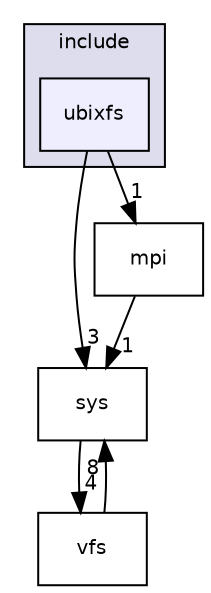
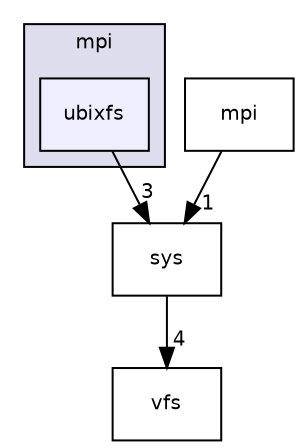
cluster "include": label "include" -> "mpi"
edge "ubixfs" -> "mpi": removed
edge "vfs" -> "sys": removed
